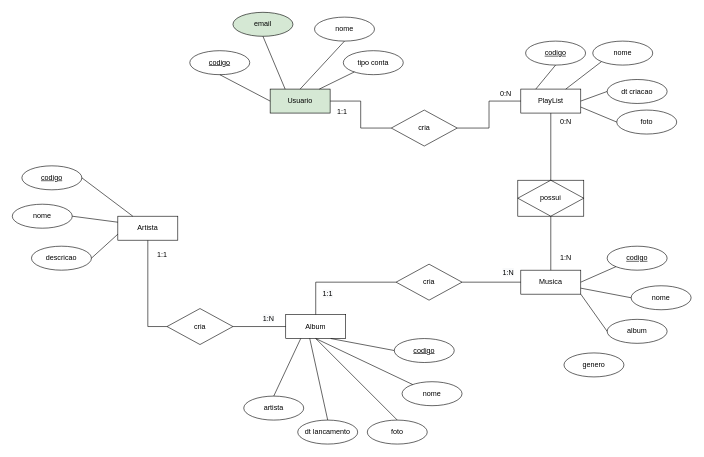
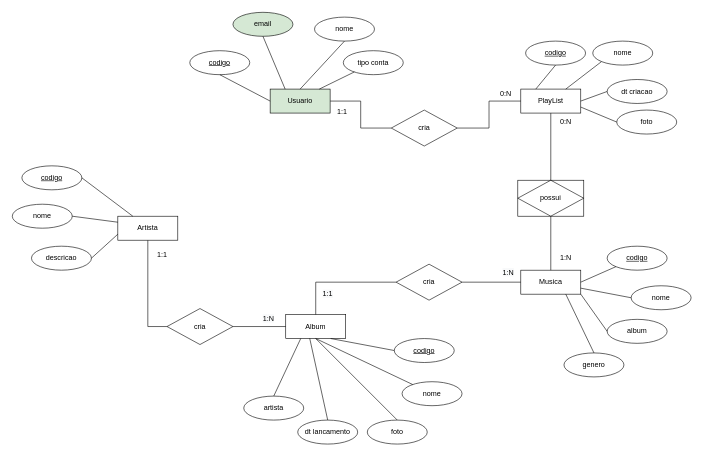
edge "Musica" -- "genero": added
